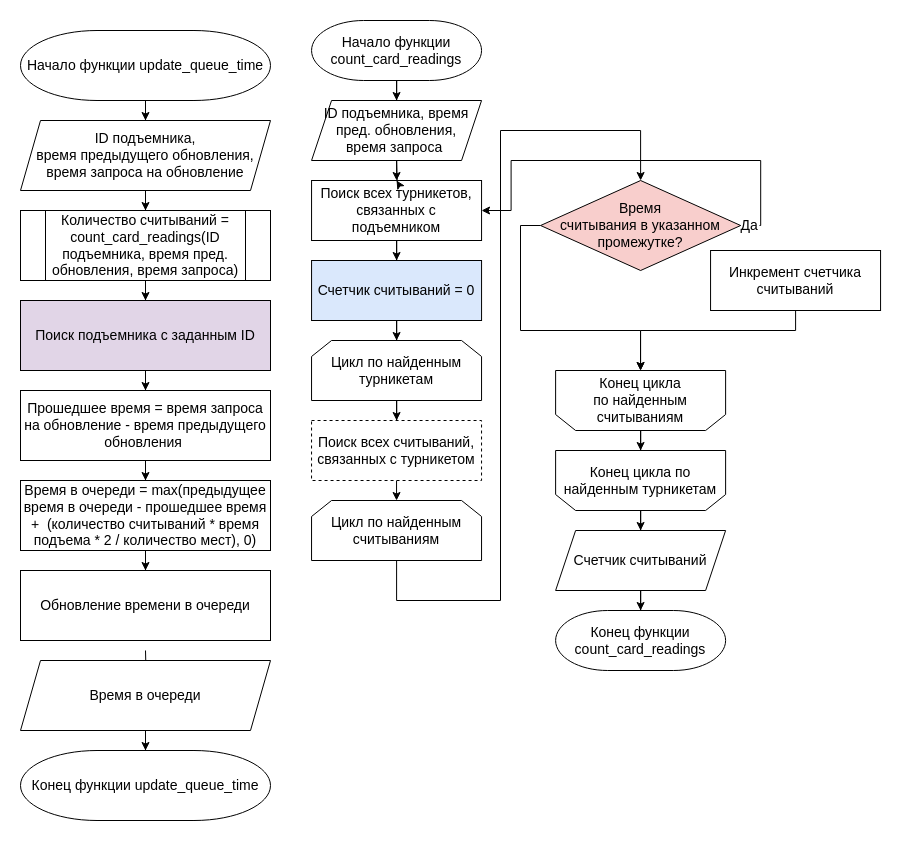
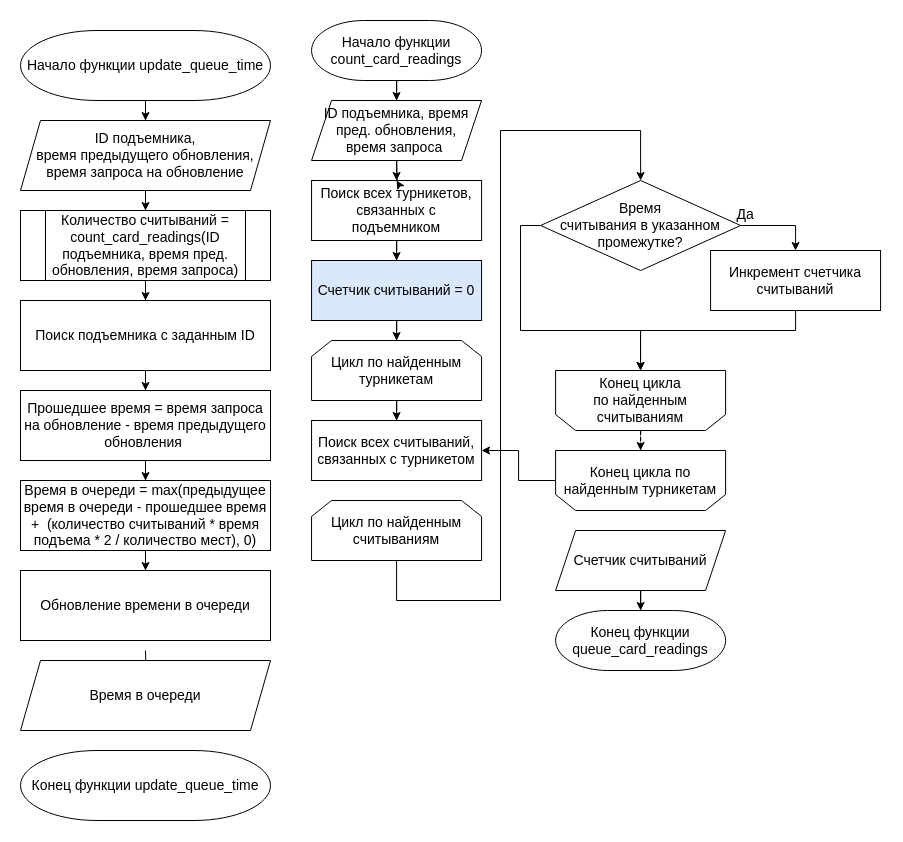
edge "Время считывания в указанном промежутке?" -> "Поиск всех турникетов, связанных с подъемником": now "Время считывания в указанном промежутке?" -> "Инкремент счетчика считываний"
node "Время считывания в указанном промежутке?": fillcolor #f8cecc -> #ffffff
node "Поиск подъемника с заданным ID": fillcolor #e1d5e7 -> #ffffff
edge "Конец цикла по найденным считываниям" -> "Конец цикла по найденным турникетам": style solid -> dashed
node "Поиск всех считываний, связанных с турникетом": style dashed -> solid
edge "Поиск всех считываний, связанных с турникетом" -> "Цикл по найденным считываниям": removed
edge "Конец цикла по найденным турникетам" -> "Счетчик считываний": now "Конец цикла по найденным турникетам" -> "Поиск всех считываний, связанных с турникетом"
node "Конец функции count_card_readings": label "Конец функции count_card_readings" -> "Конец функции queue_card_readings"
edge "Время в очереди" -> "Конец функции update_queue_time": removed
